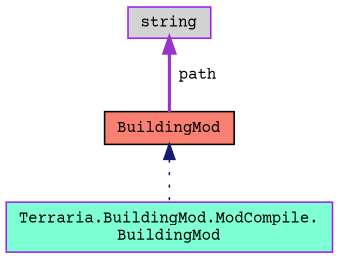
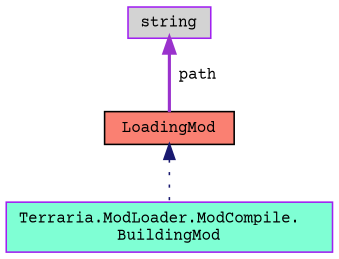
node "BuildingMod": label "BuildingMod" -> "LoadingMod"
node "Terraria.BuildingMod.ModCompile. BuildingMod": label "Terraria.BuildingMod.ModCompile. BuildingMod" -> "Terraria.ModLoader.ModCompile. BuildingMod"
